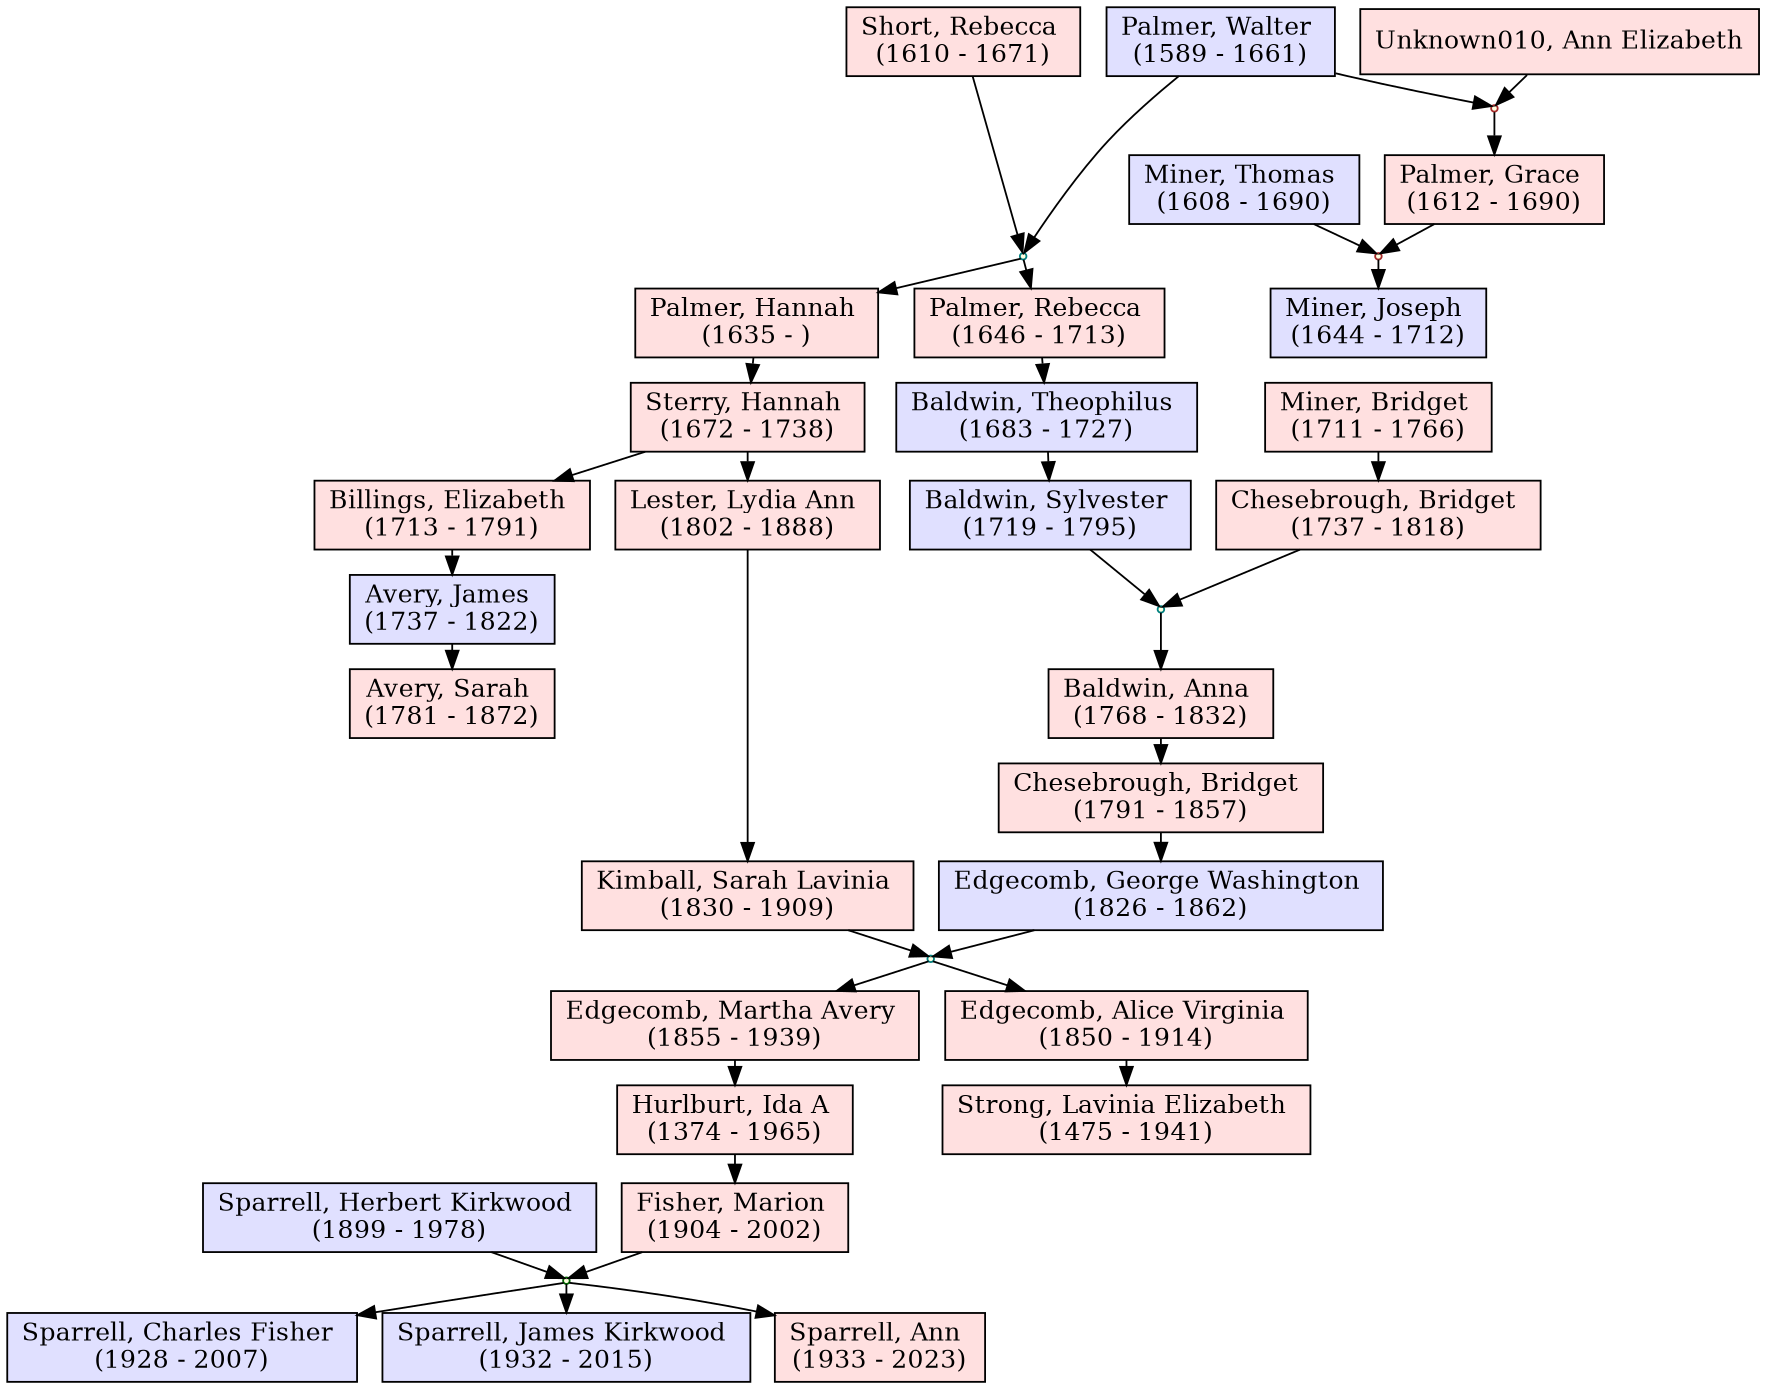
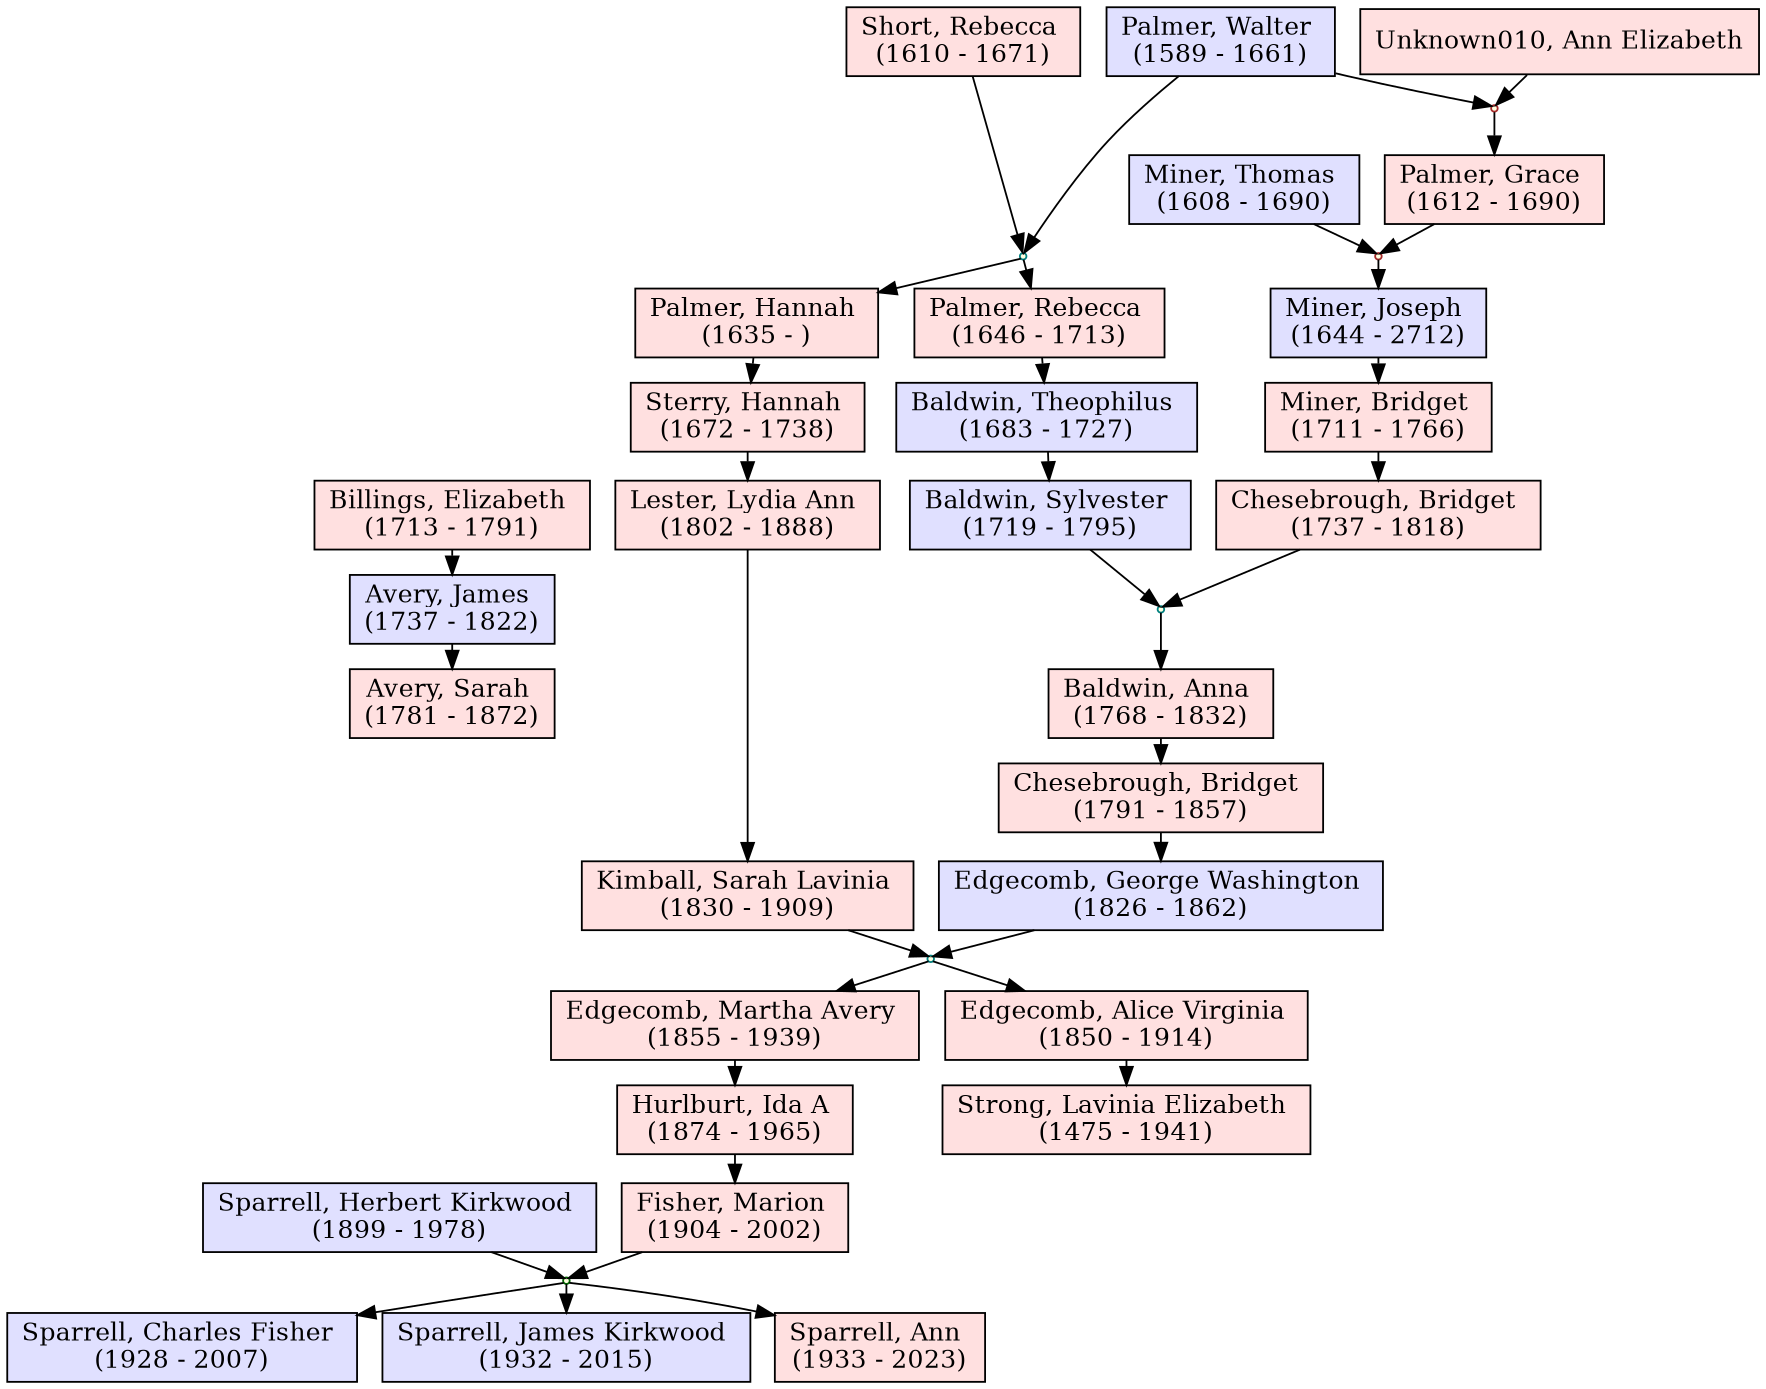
node "Miner, Joseph": text "(1644 - 1712)" -> "(1644 - 2712)"
edge "Miner, Joseph" -> "Miner, Bridget": added
edge "Sterry, Hannah" -> "Billings, Elizabeth": removed
node "Hurlburt, Ida A": text "(1374 - 1965)" -> "(1874 - 1965)"
